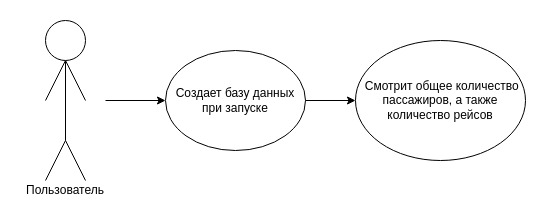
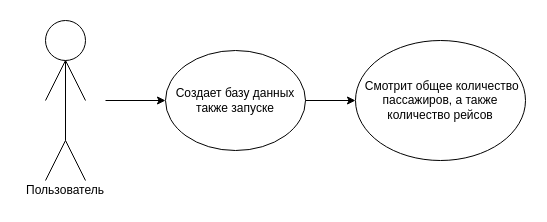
node "Создает базу данных при запуске": label "Создает базу данных при запуске" -> "Создает базу данных также запуске"
